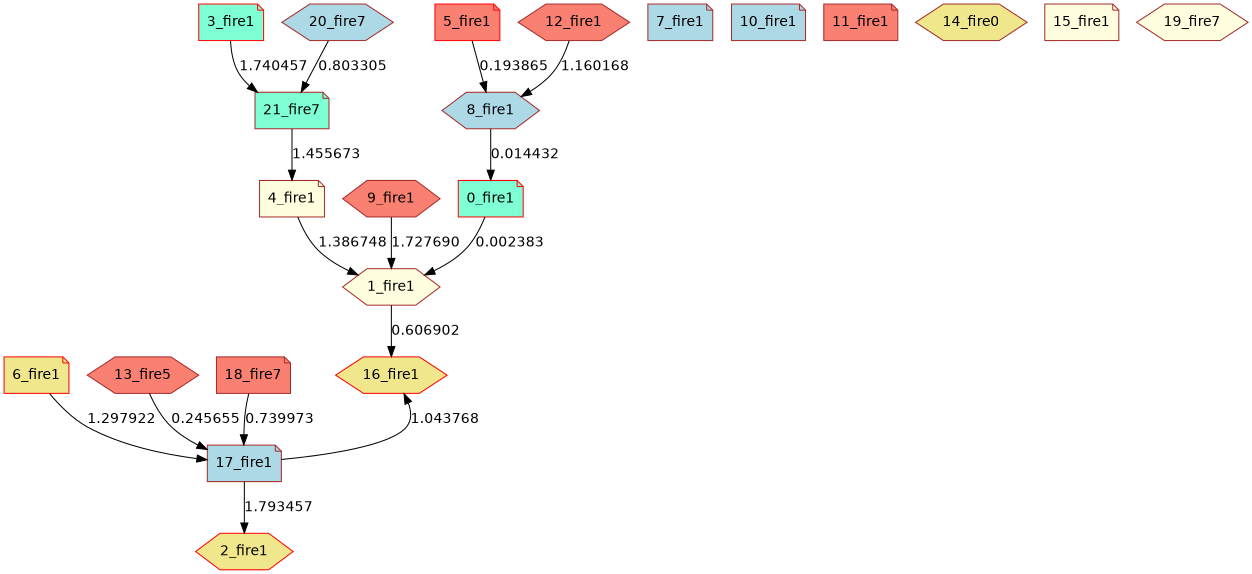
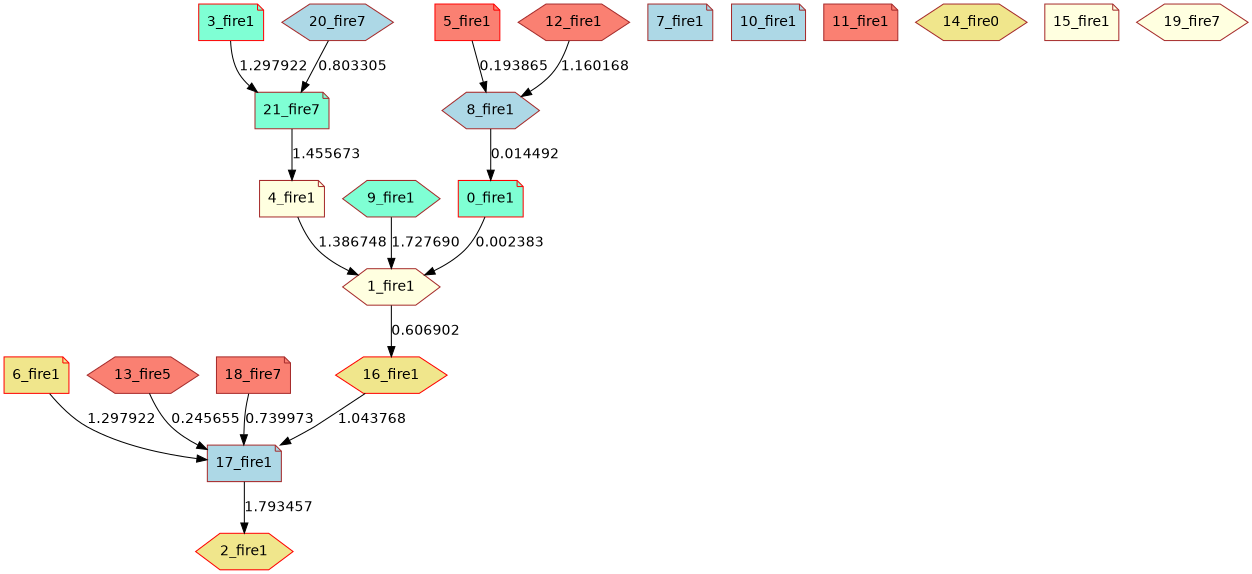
edge "3_fire1" -> "21_fire7": label "1.740457" -> "1.297922"
edge "8_fire1" -> "0_fire1": label "0.014432" -> "0.014492"
node "9_fire1": fillcolor salmon -> aquamarine
edge "17_fire1" -> "16_fire1": reversed
